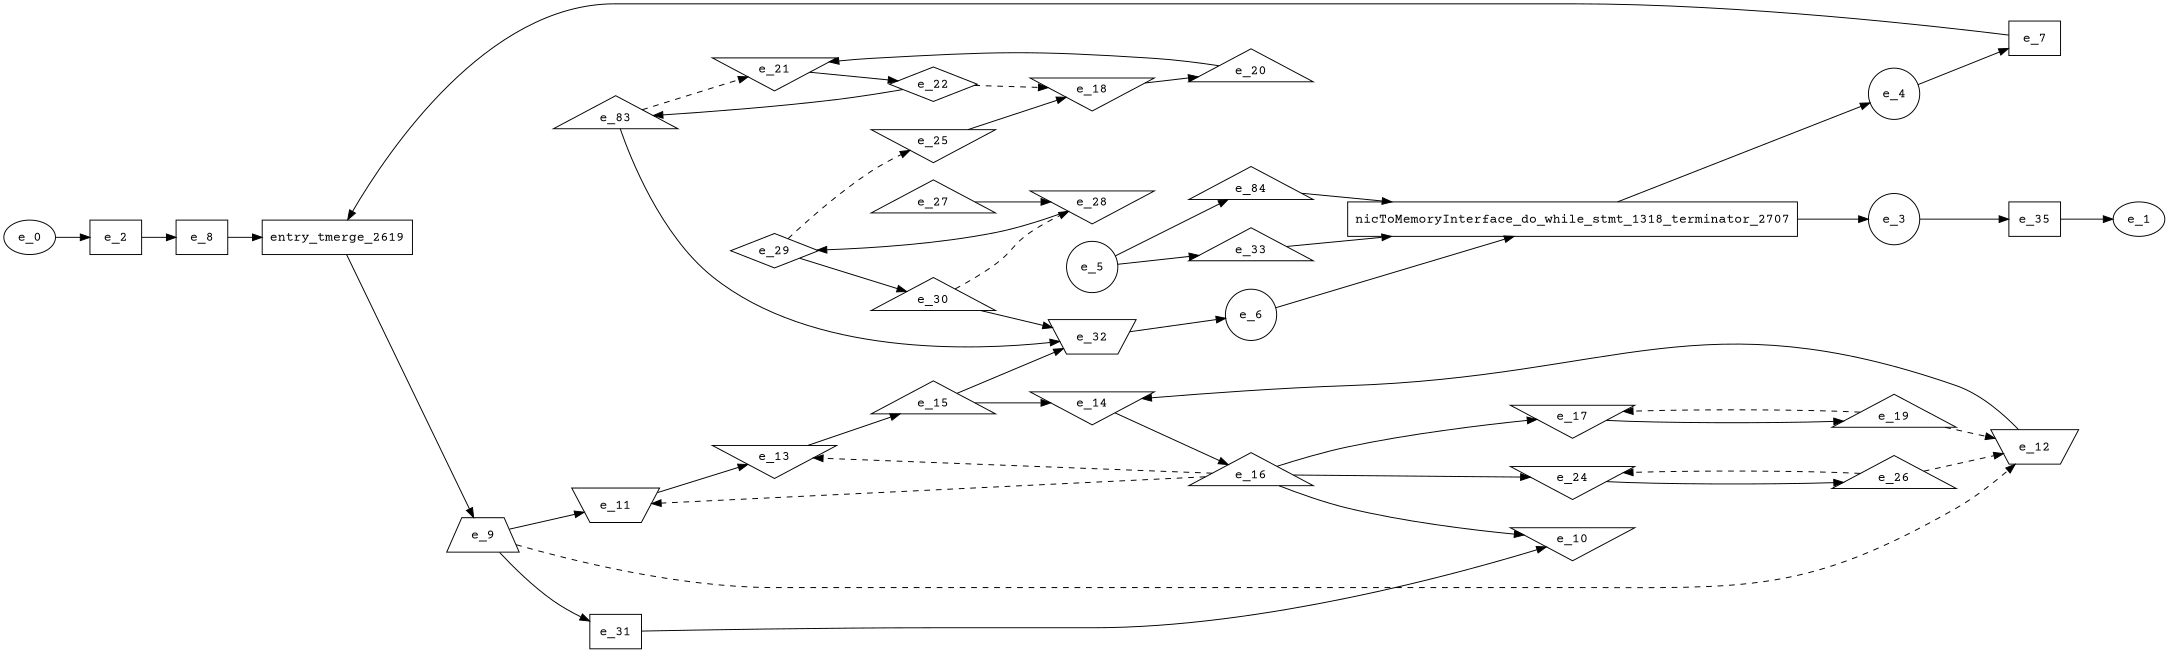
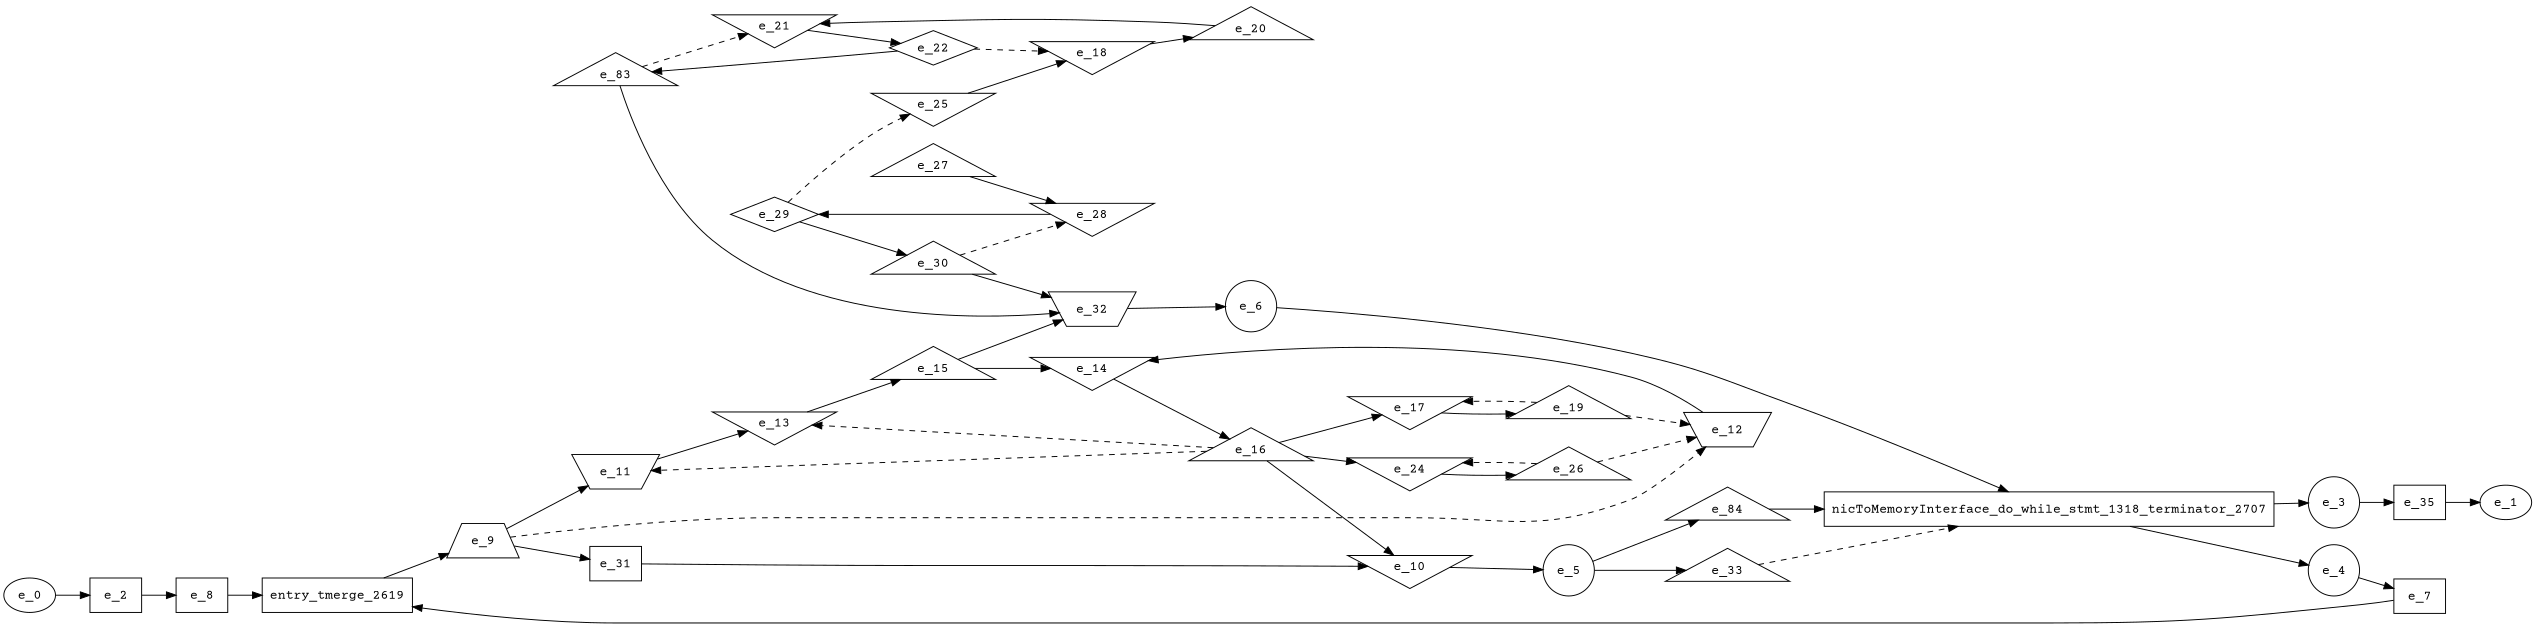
edge "e_33" -> "nicToMemoryInterface_do_while_stmt_1318_terminator_2707": style solid -> dashed
edge "e_10" -> "e_5": added
